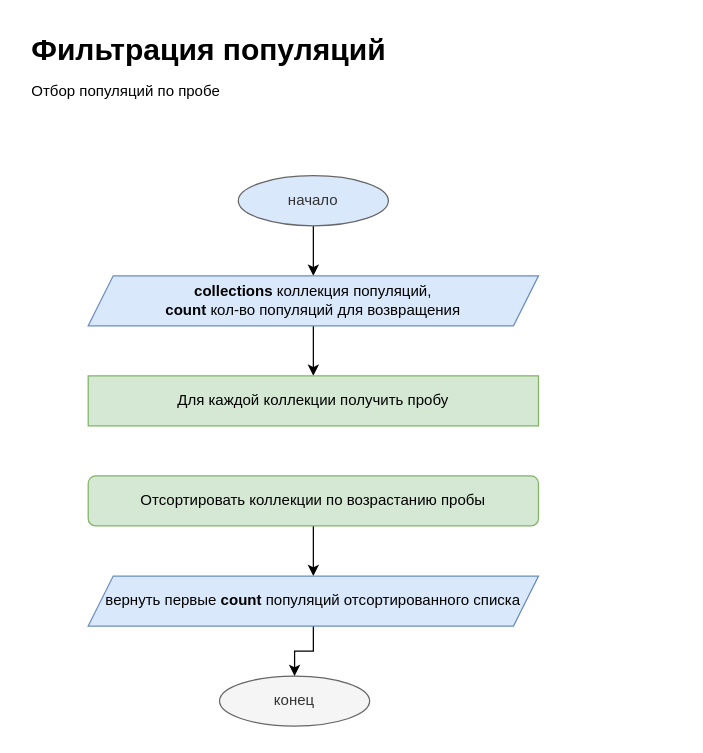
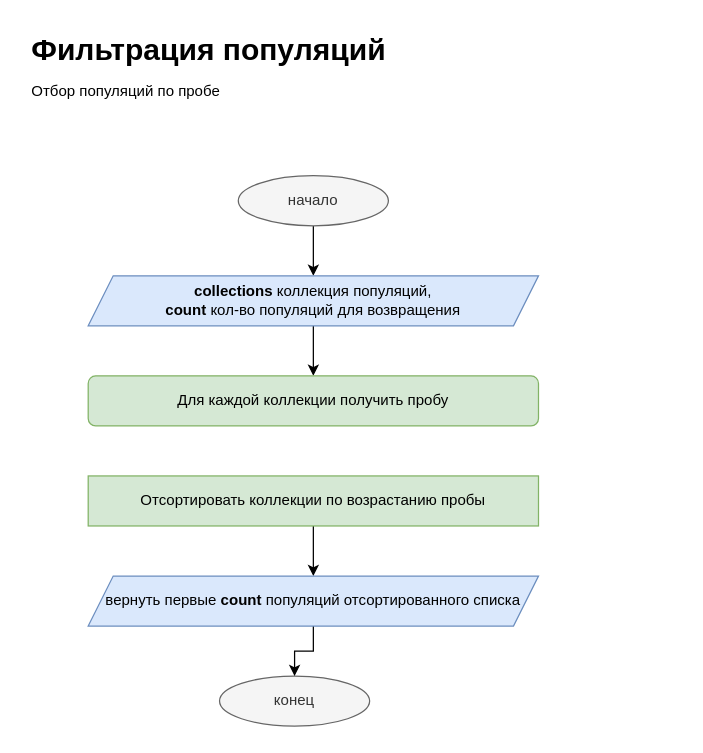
node "начало": fillcolor #dae8fc -> #f5f5f5
node "Для каждой коллекции получить пробу": shape rectangle -> rounded rectangle
node "Отсортировать коллекции по возрастанию пробы": shape rounded rectangle -> rectangle
